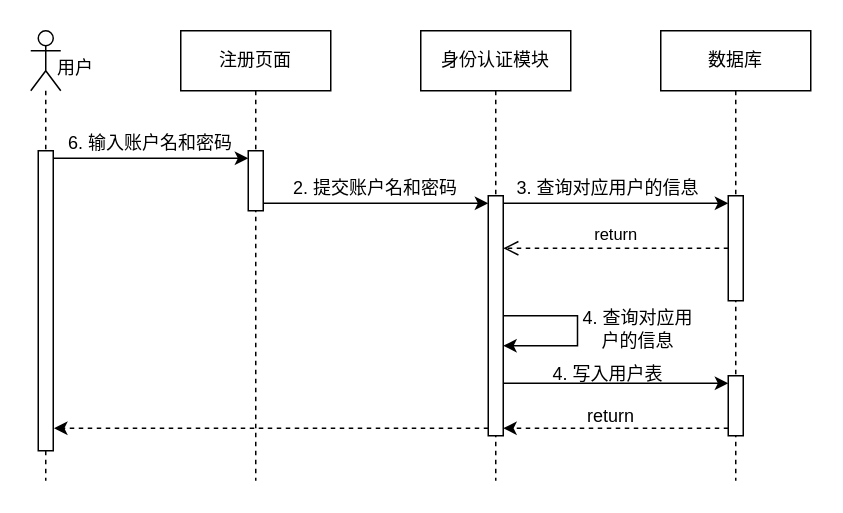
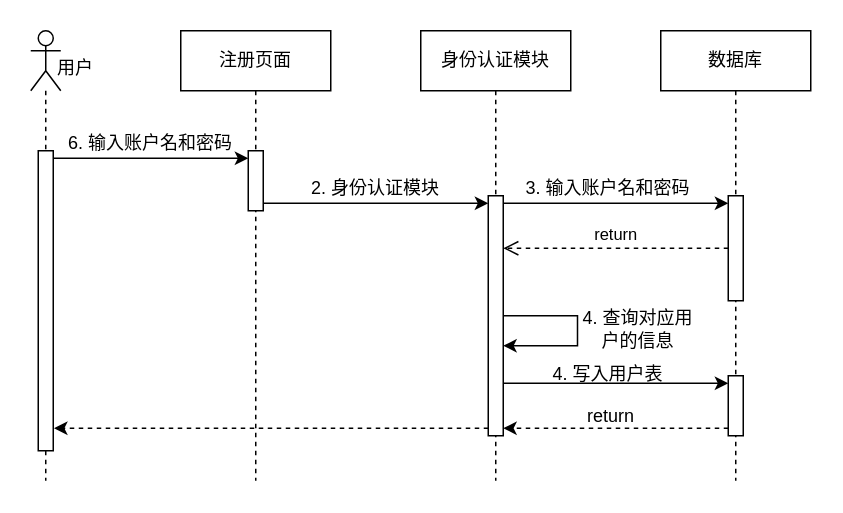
node "2. 提交账户名和密码": label "2. 提交账户名和密码" -> "2. 身份认证模块"
node "3. 查询对应用户的信息": label "3. 查询对应用户的信息" -> "3. 输入账户名和密码"
